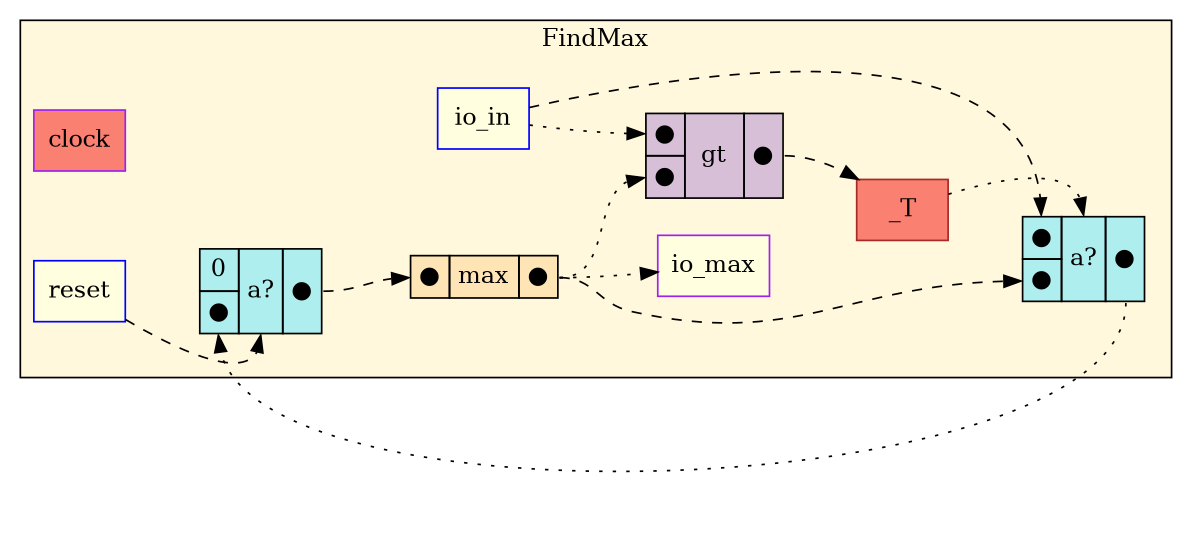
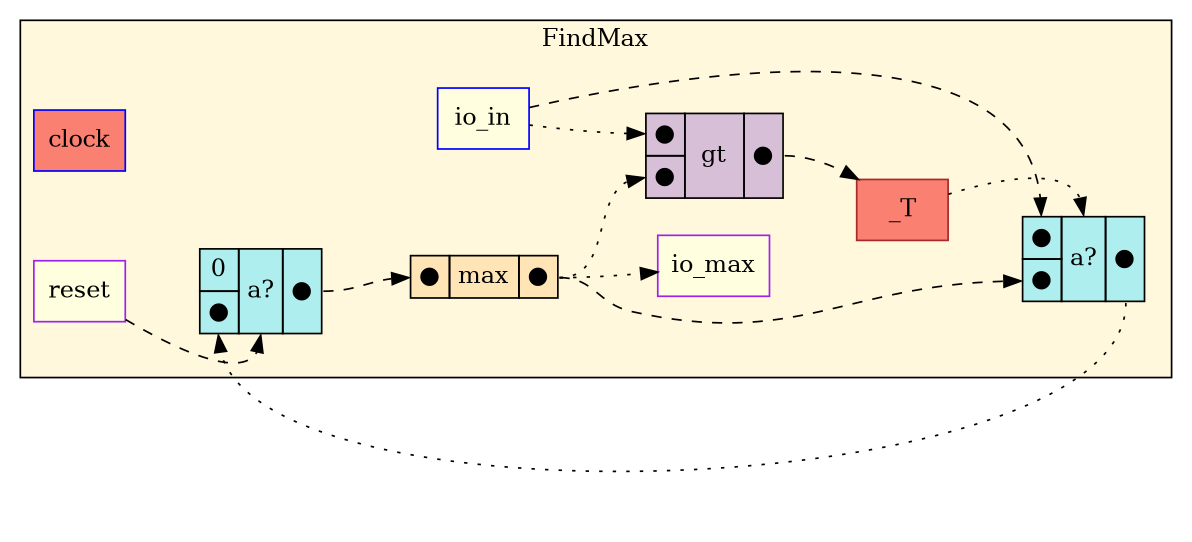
node "clock": color purple -> blue
node "reset": color blue -> purple
